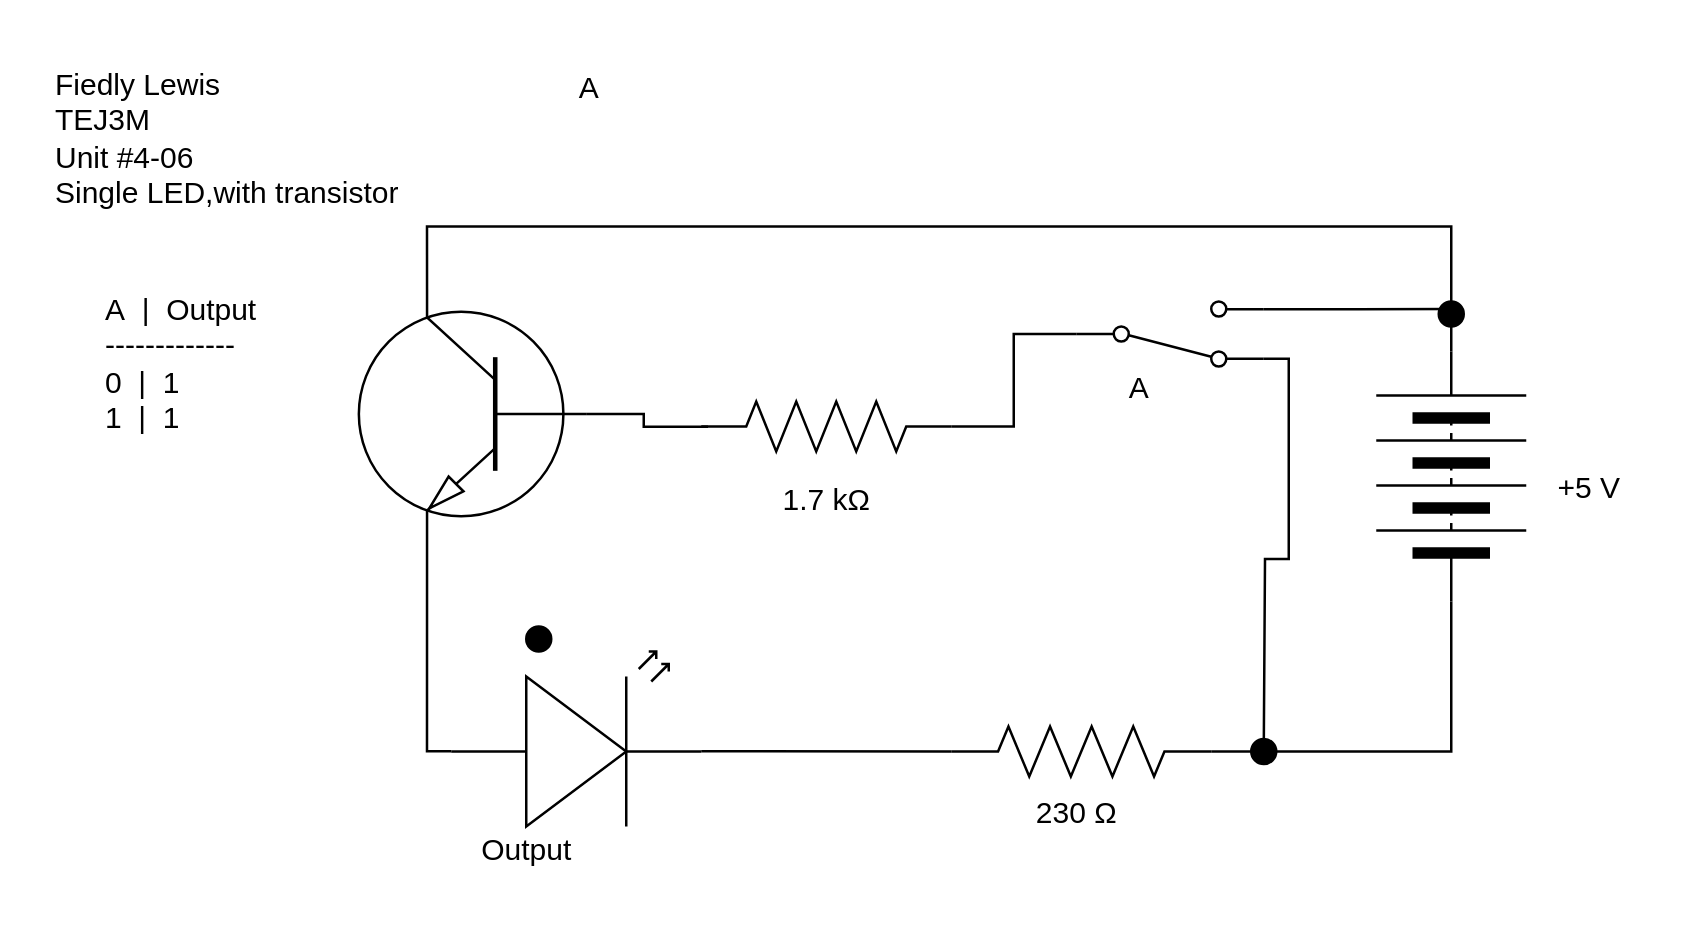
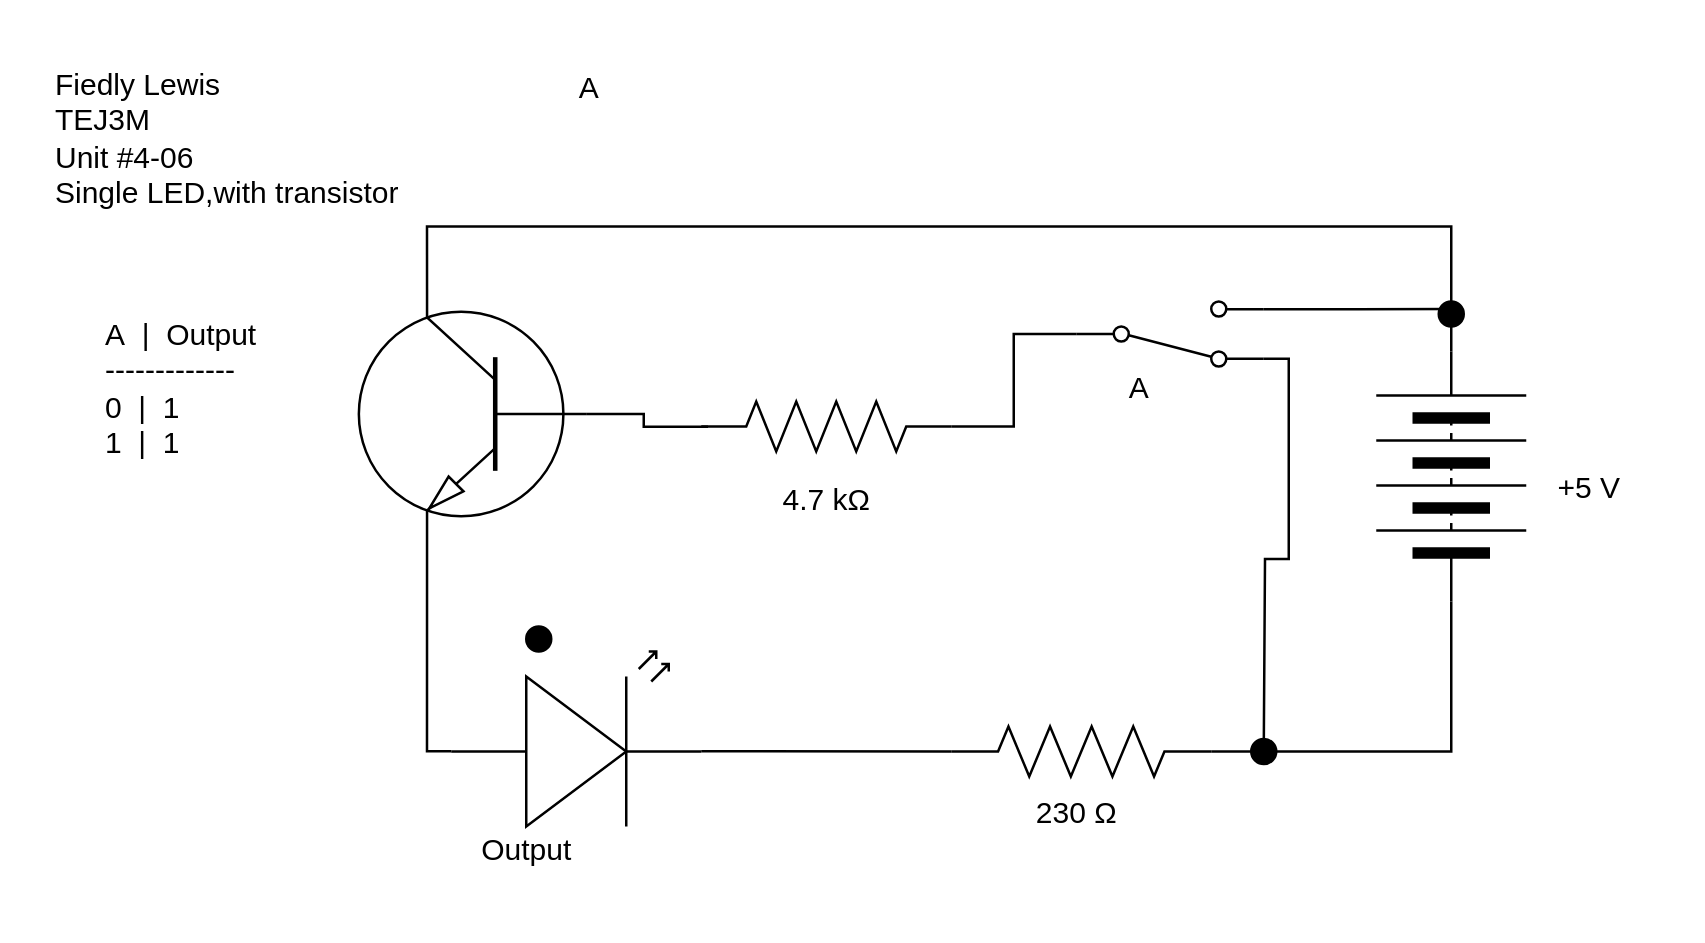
node "A | Output ------------- 0 | 1 1 | 1": moved (201, 364) -> (201, 389)
node "1.7 kΩ": label "1.7 kΩ" -> "4.7 kΩ"
